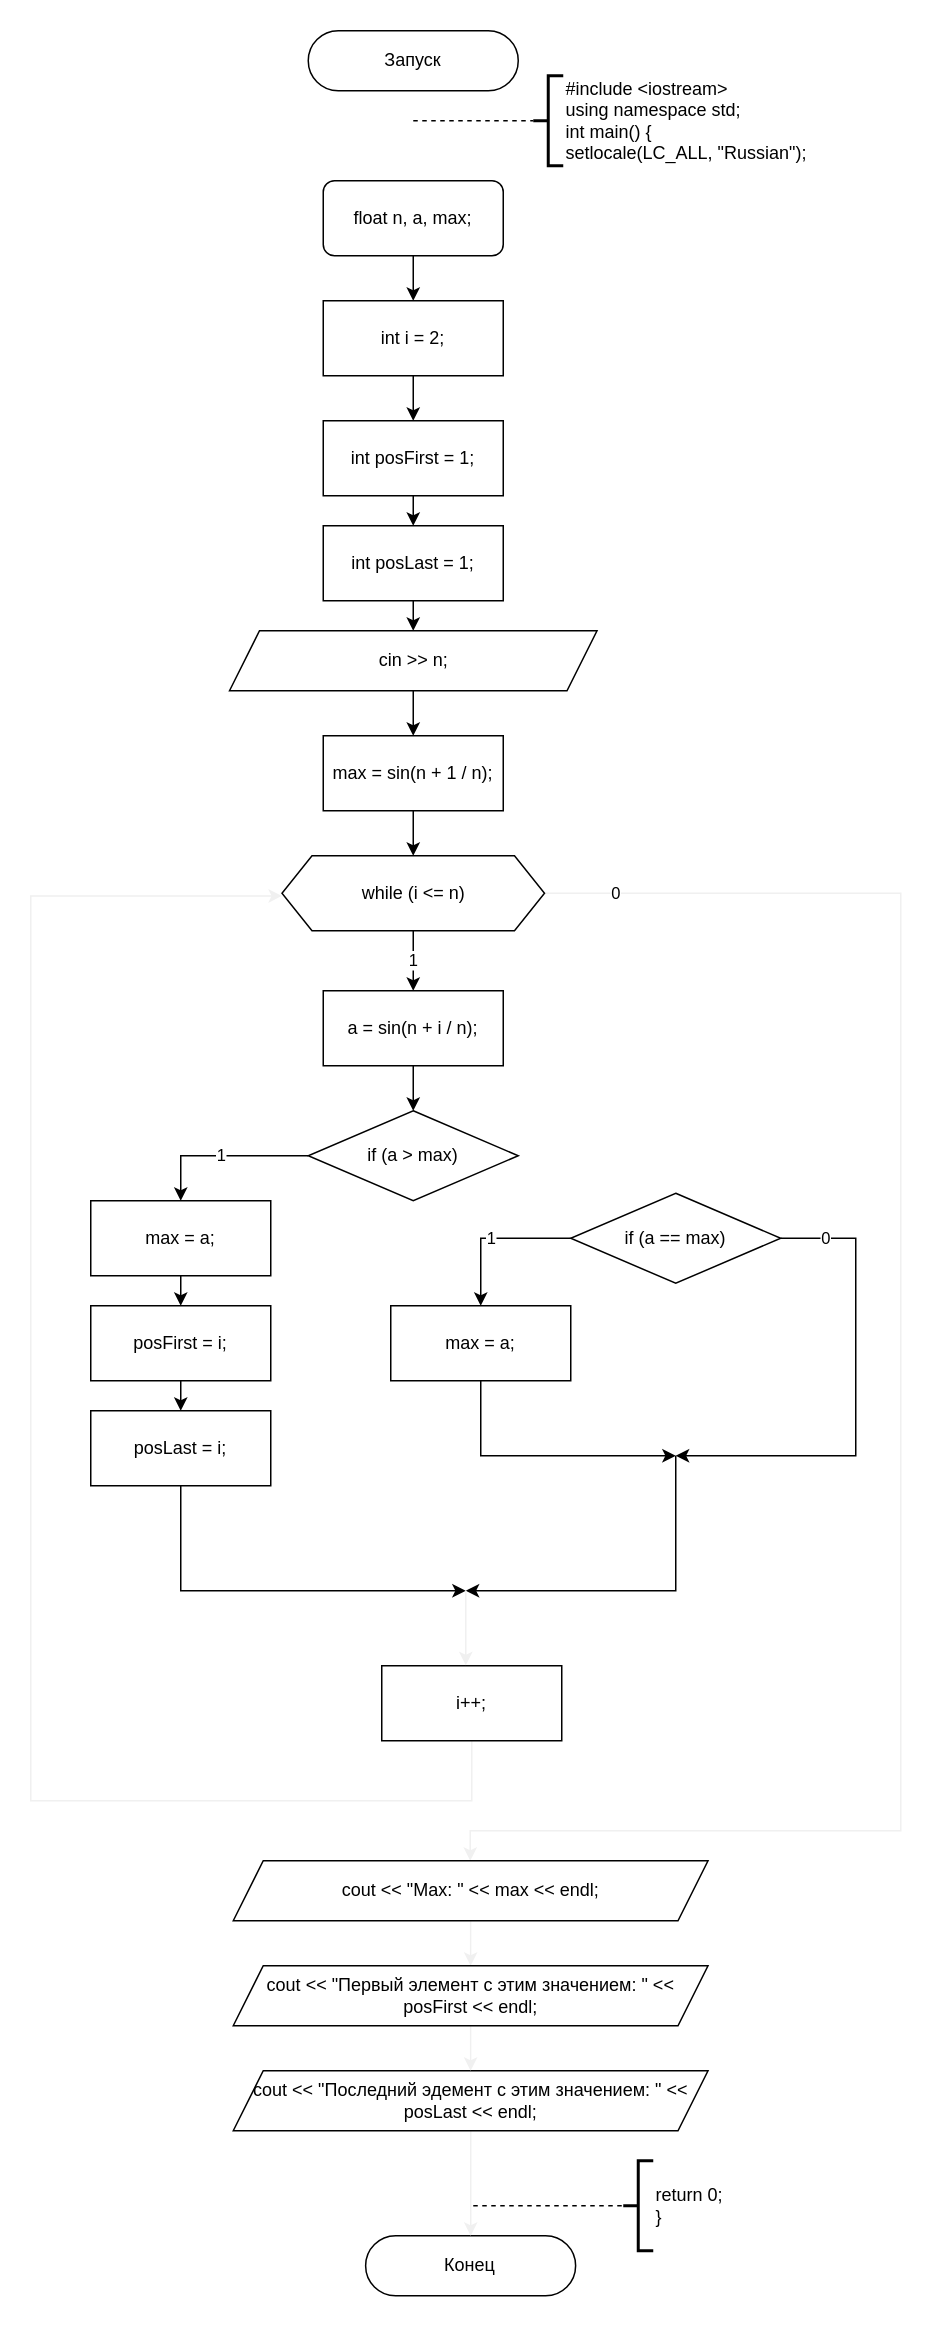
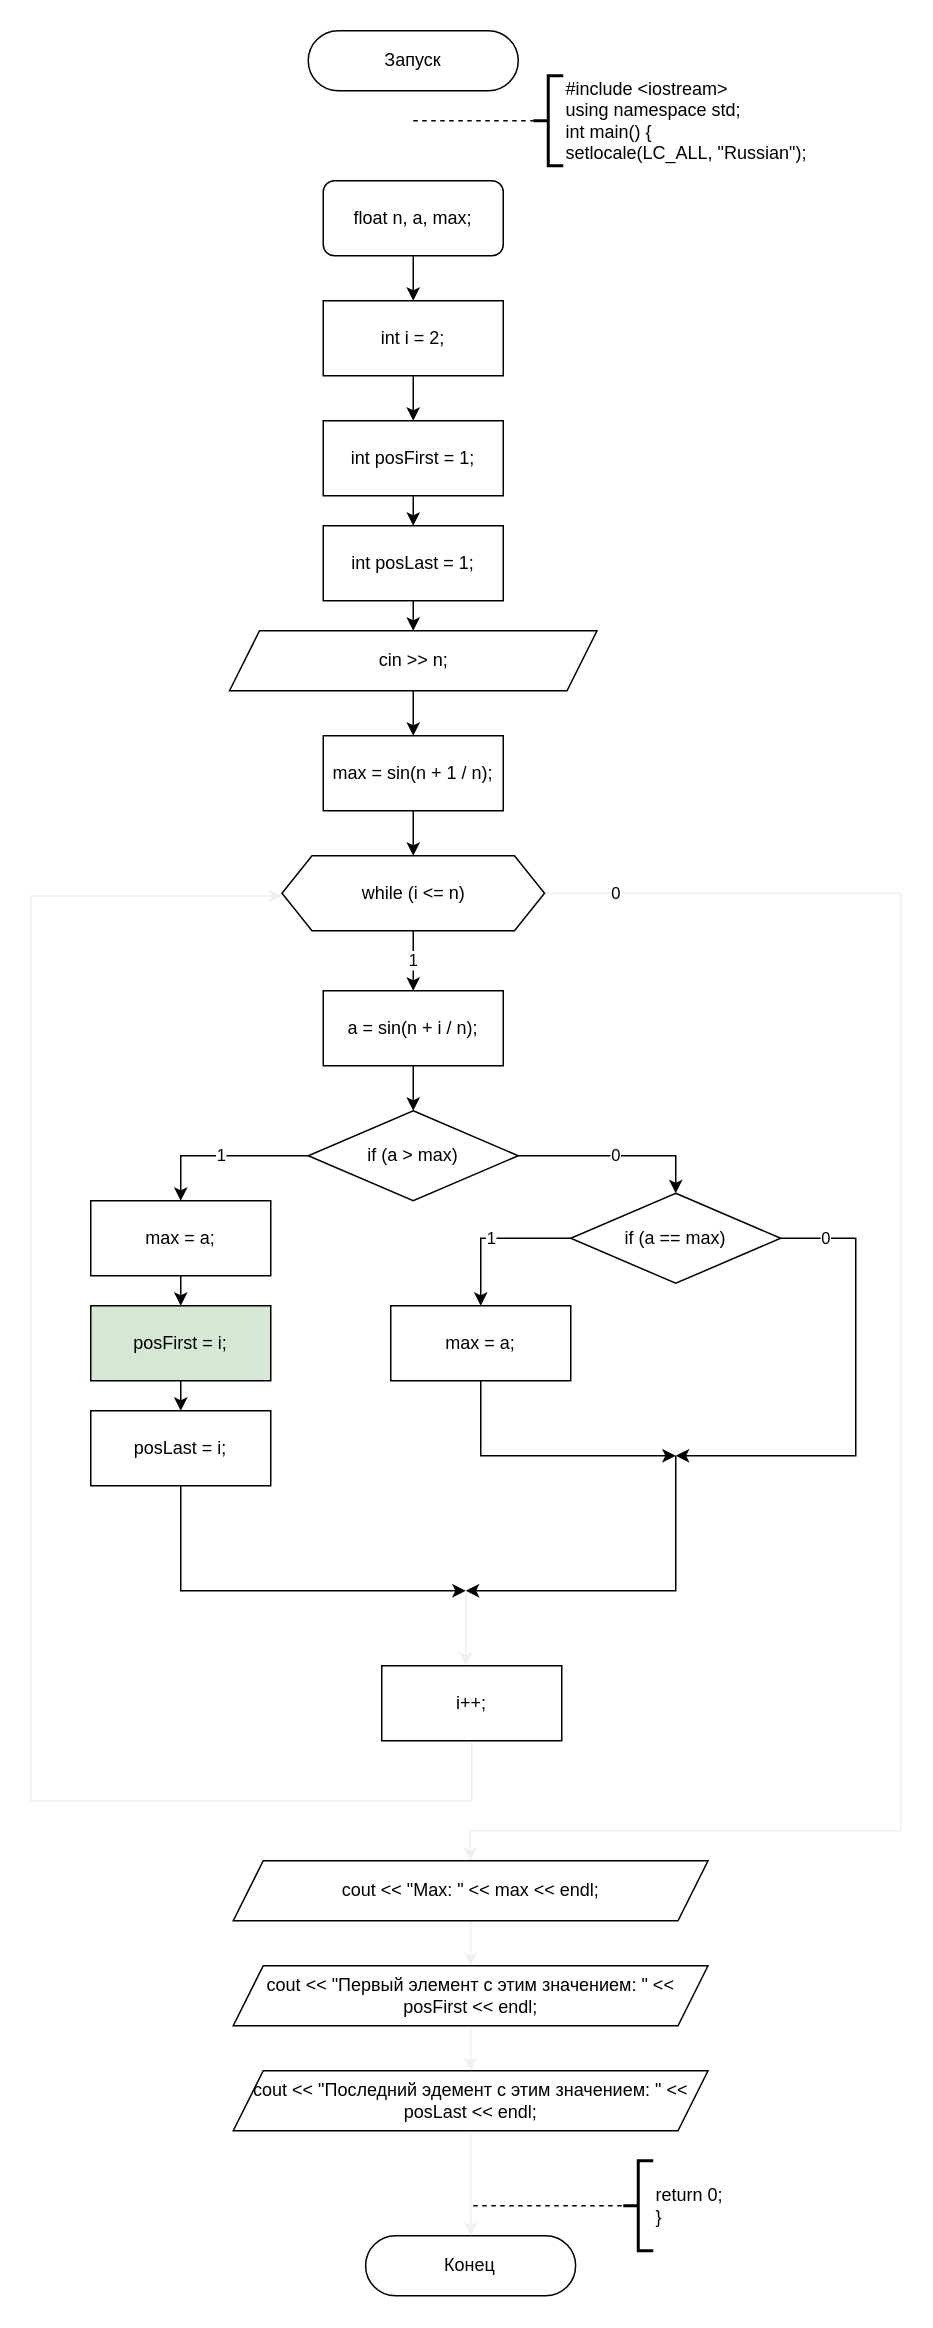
edge "if (a > max)" -> "if (a == max)": added, label "0"
node "posFirst = i;": fillcolor #ffffff -> #d5e8d4
